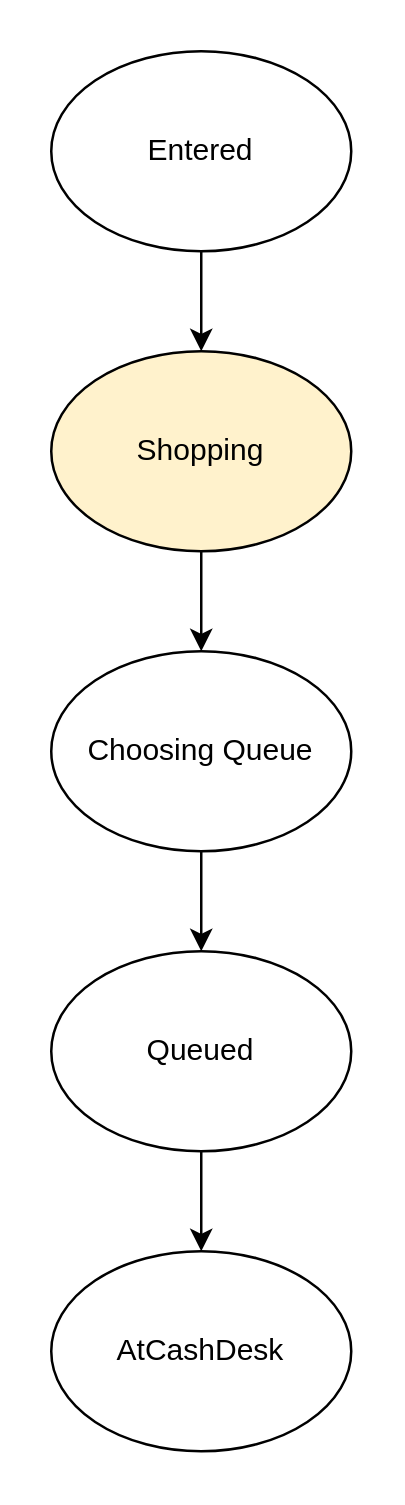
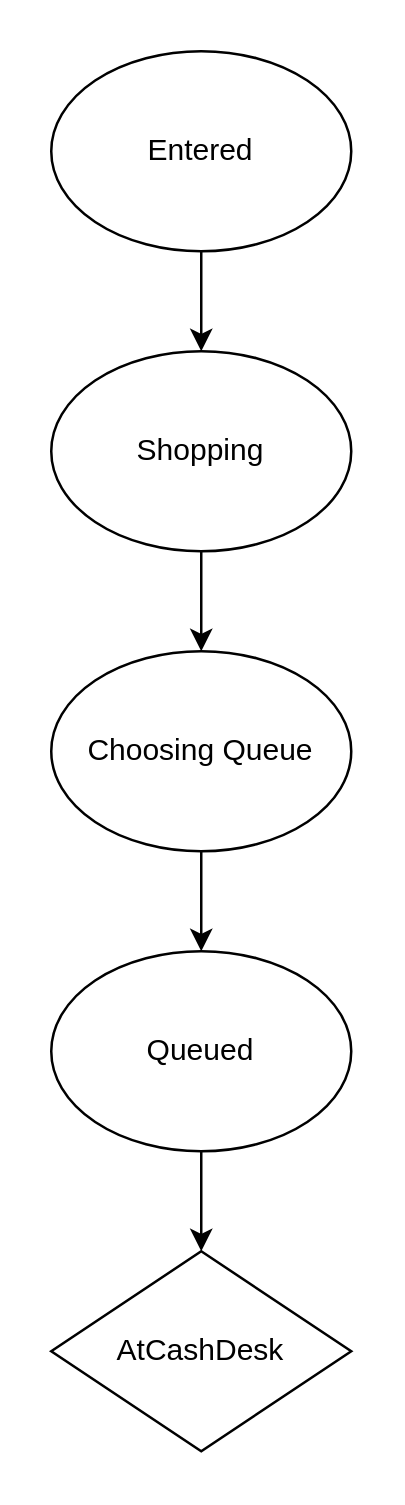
node "Shopping": fillcolor #fff2cc -> #ffffff
node "AtCashDesk": shape ellipse -> diamond
